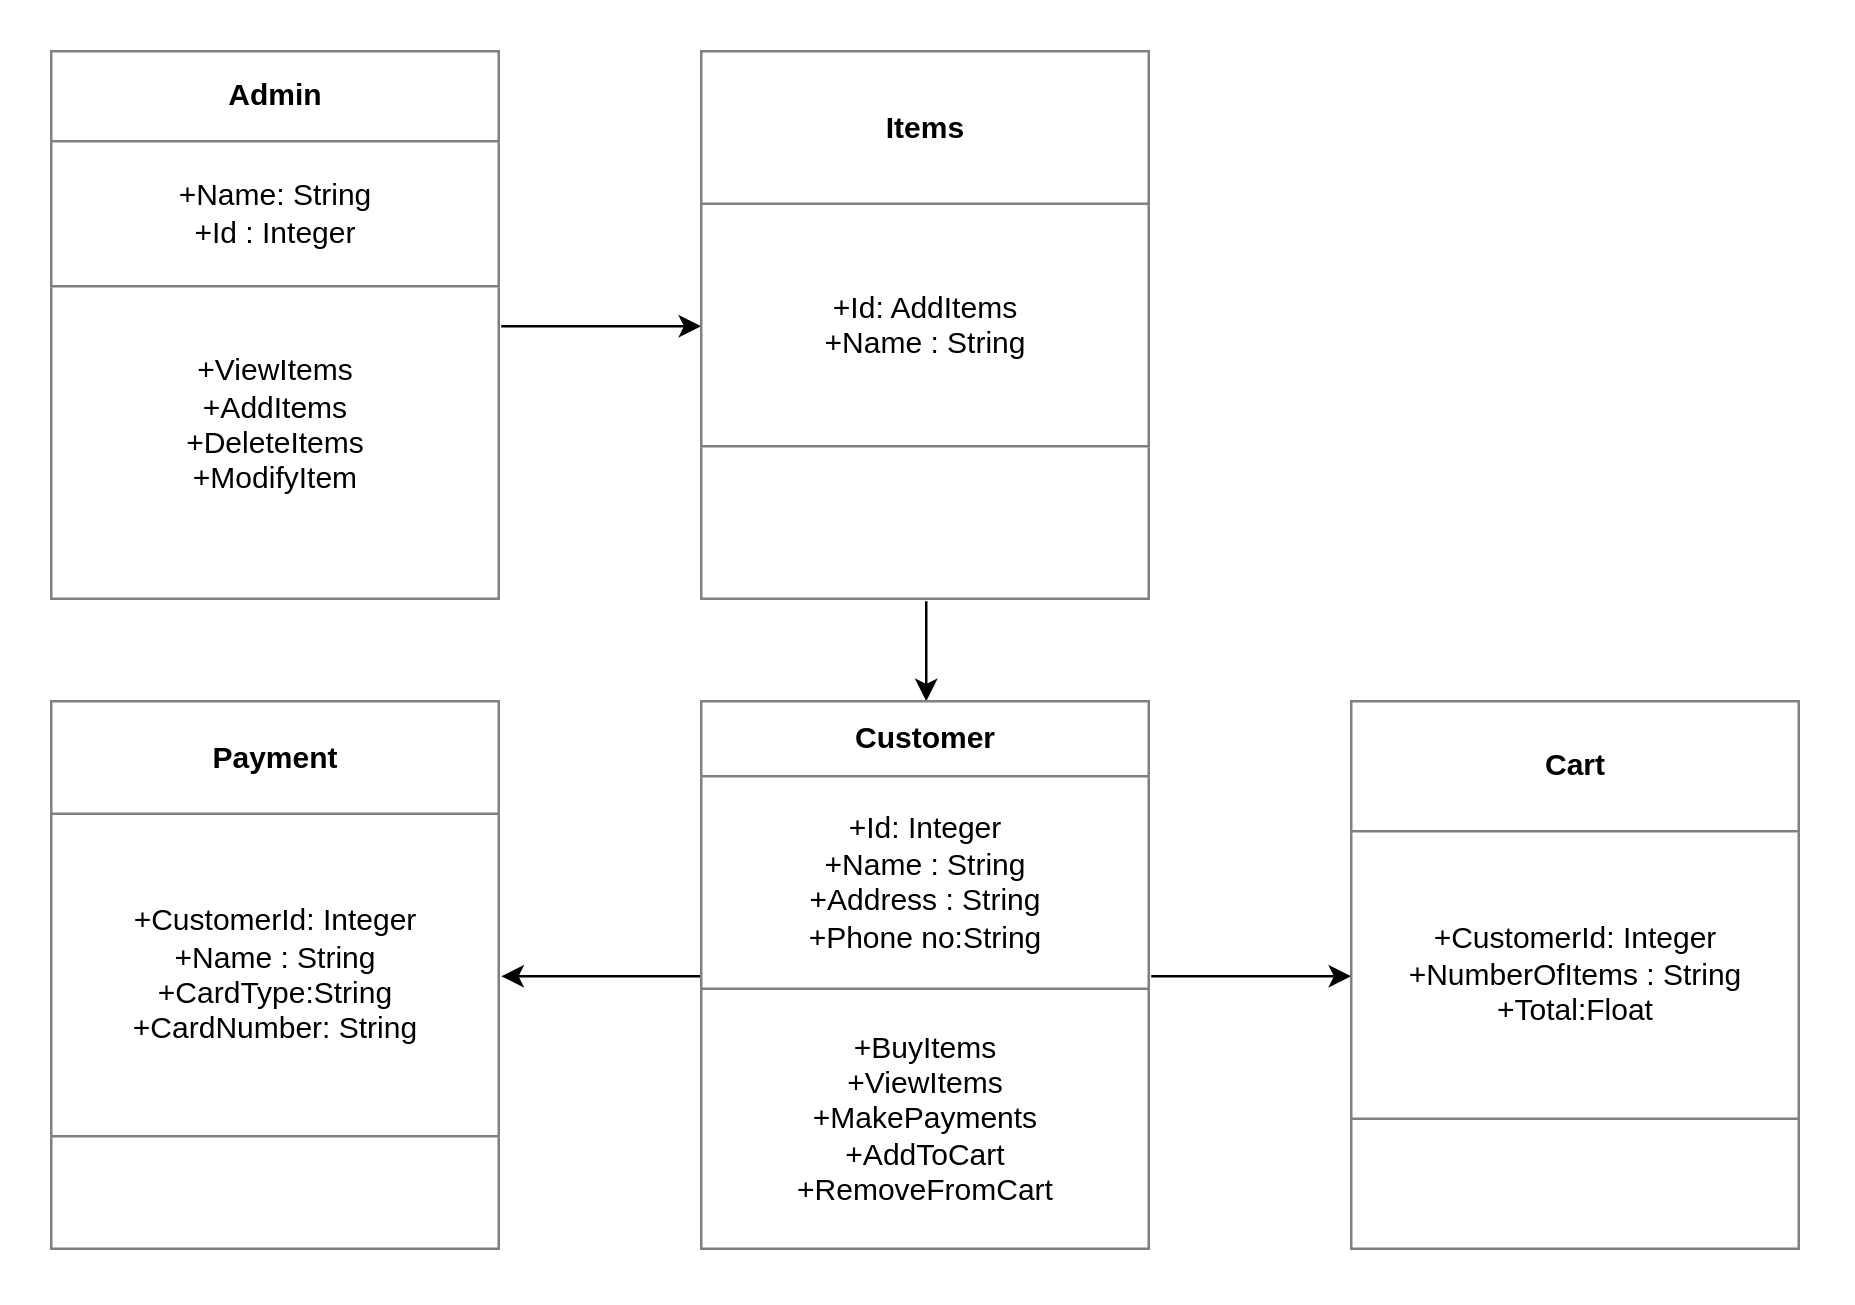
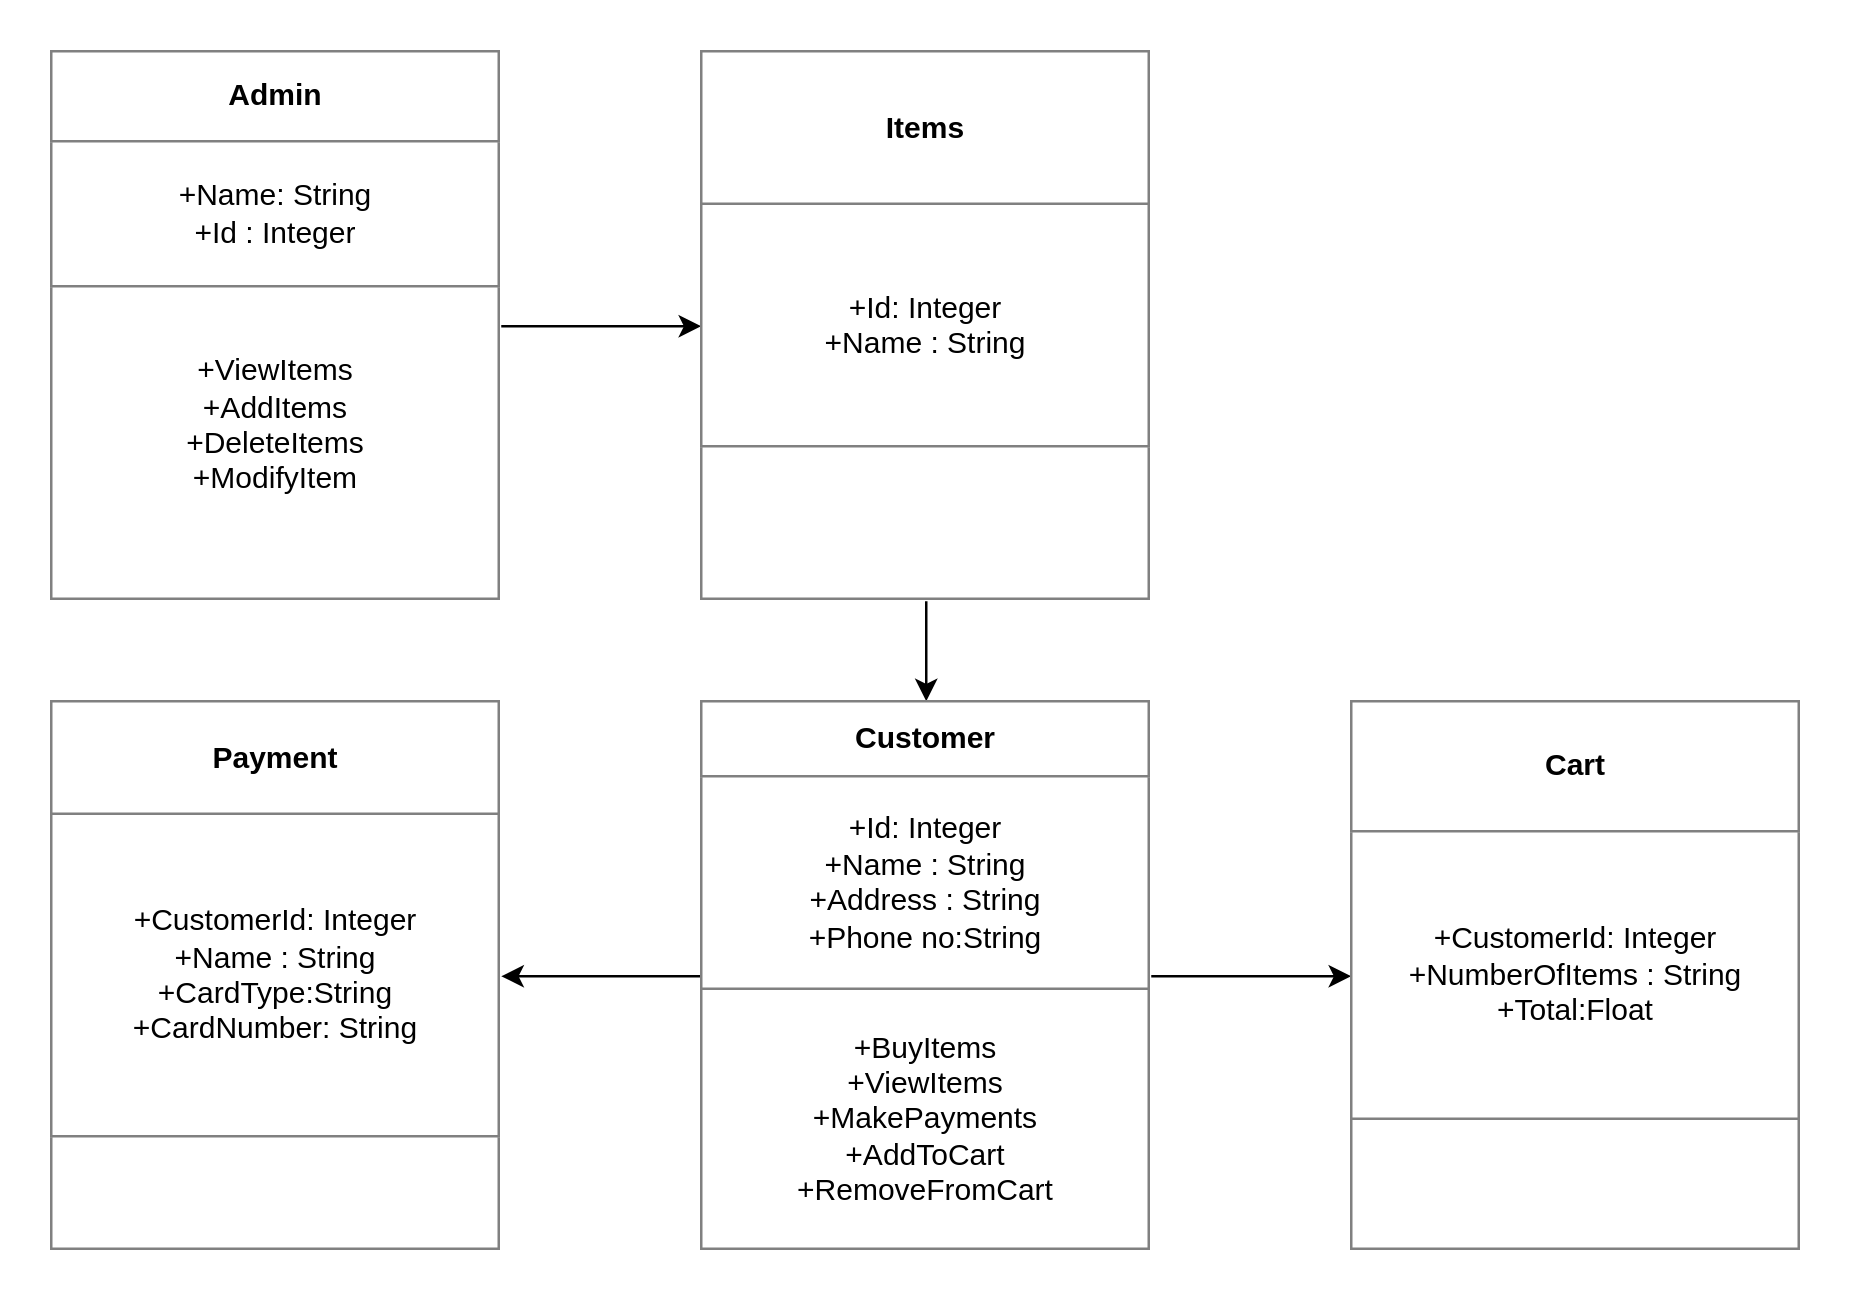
node "Items +Id: AddItems +Name : String": label "Items +Id: AddItems +Name : String" -> "Items +Id: Integer +Name : String"
